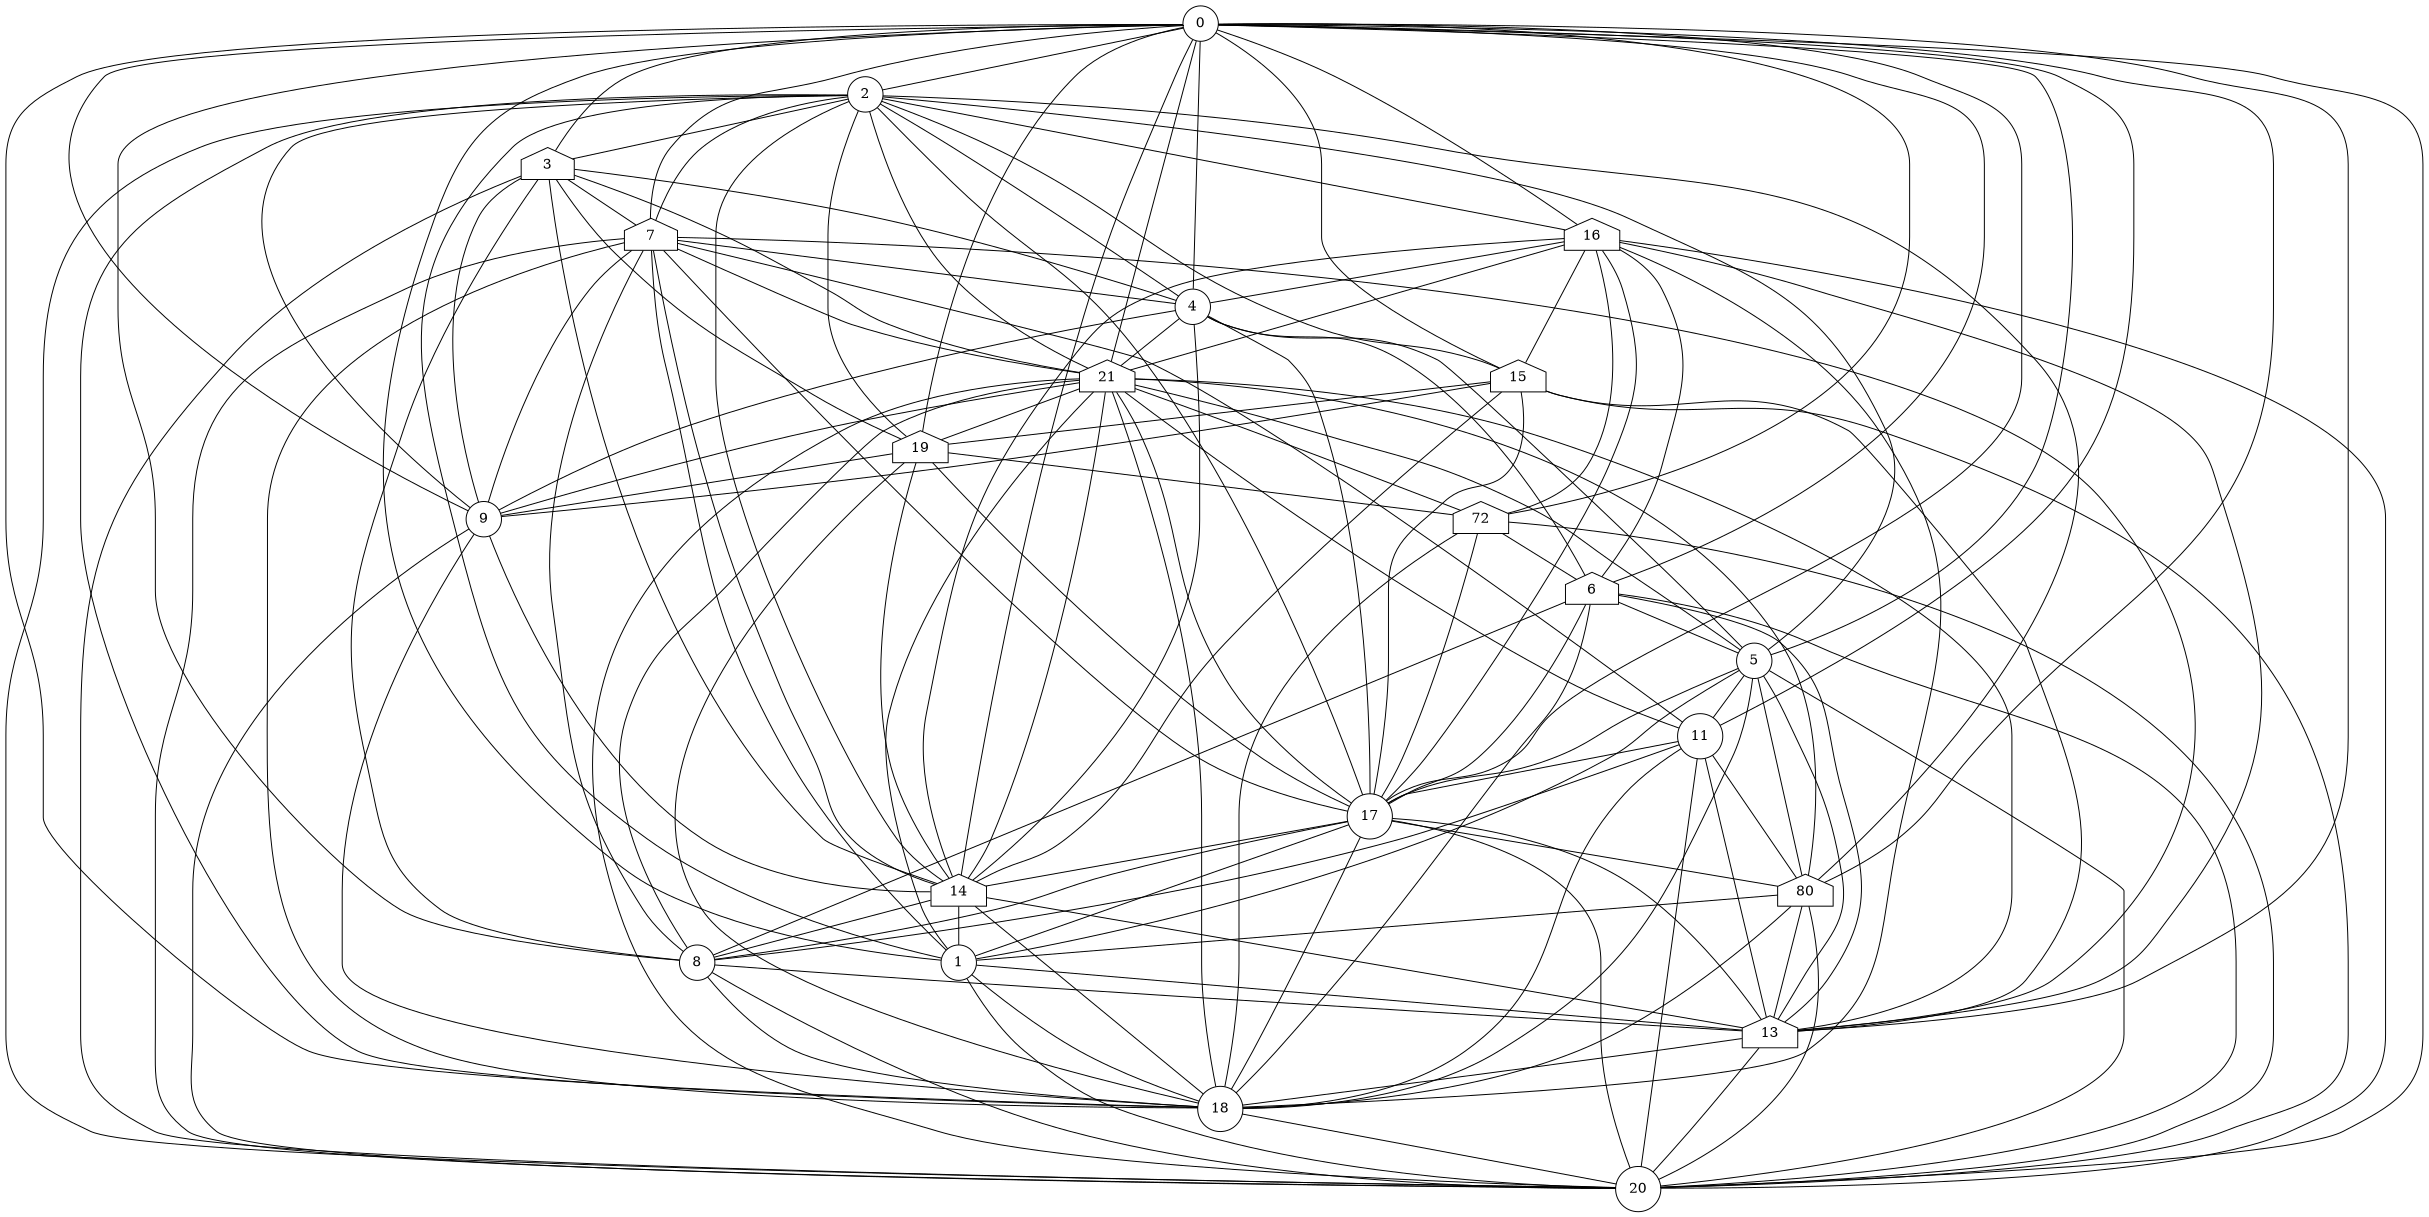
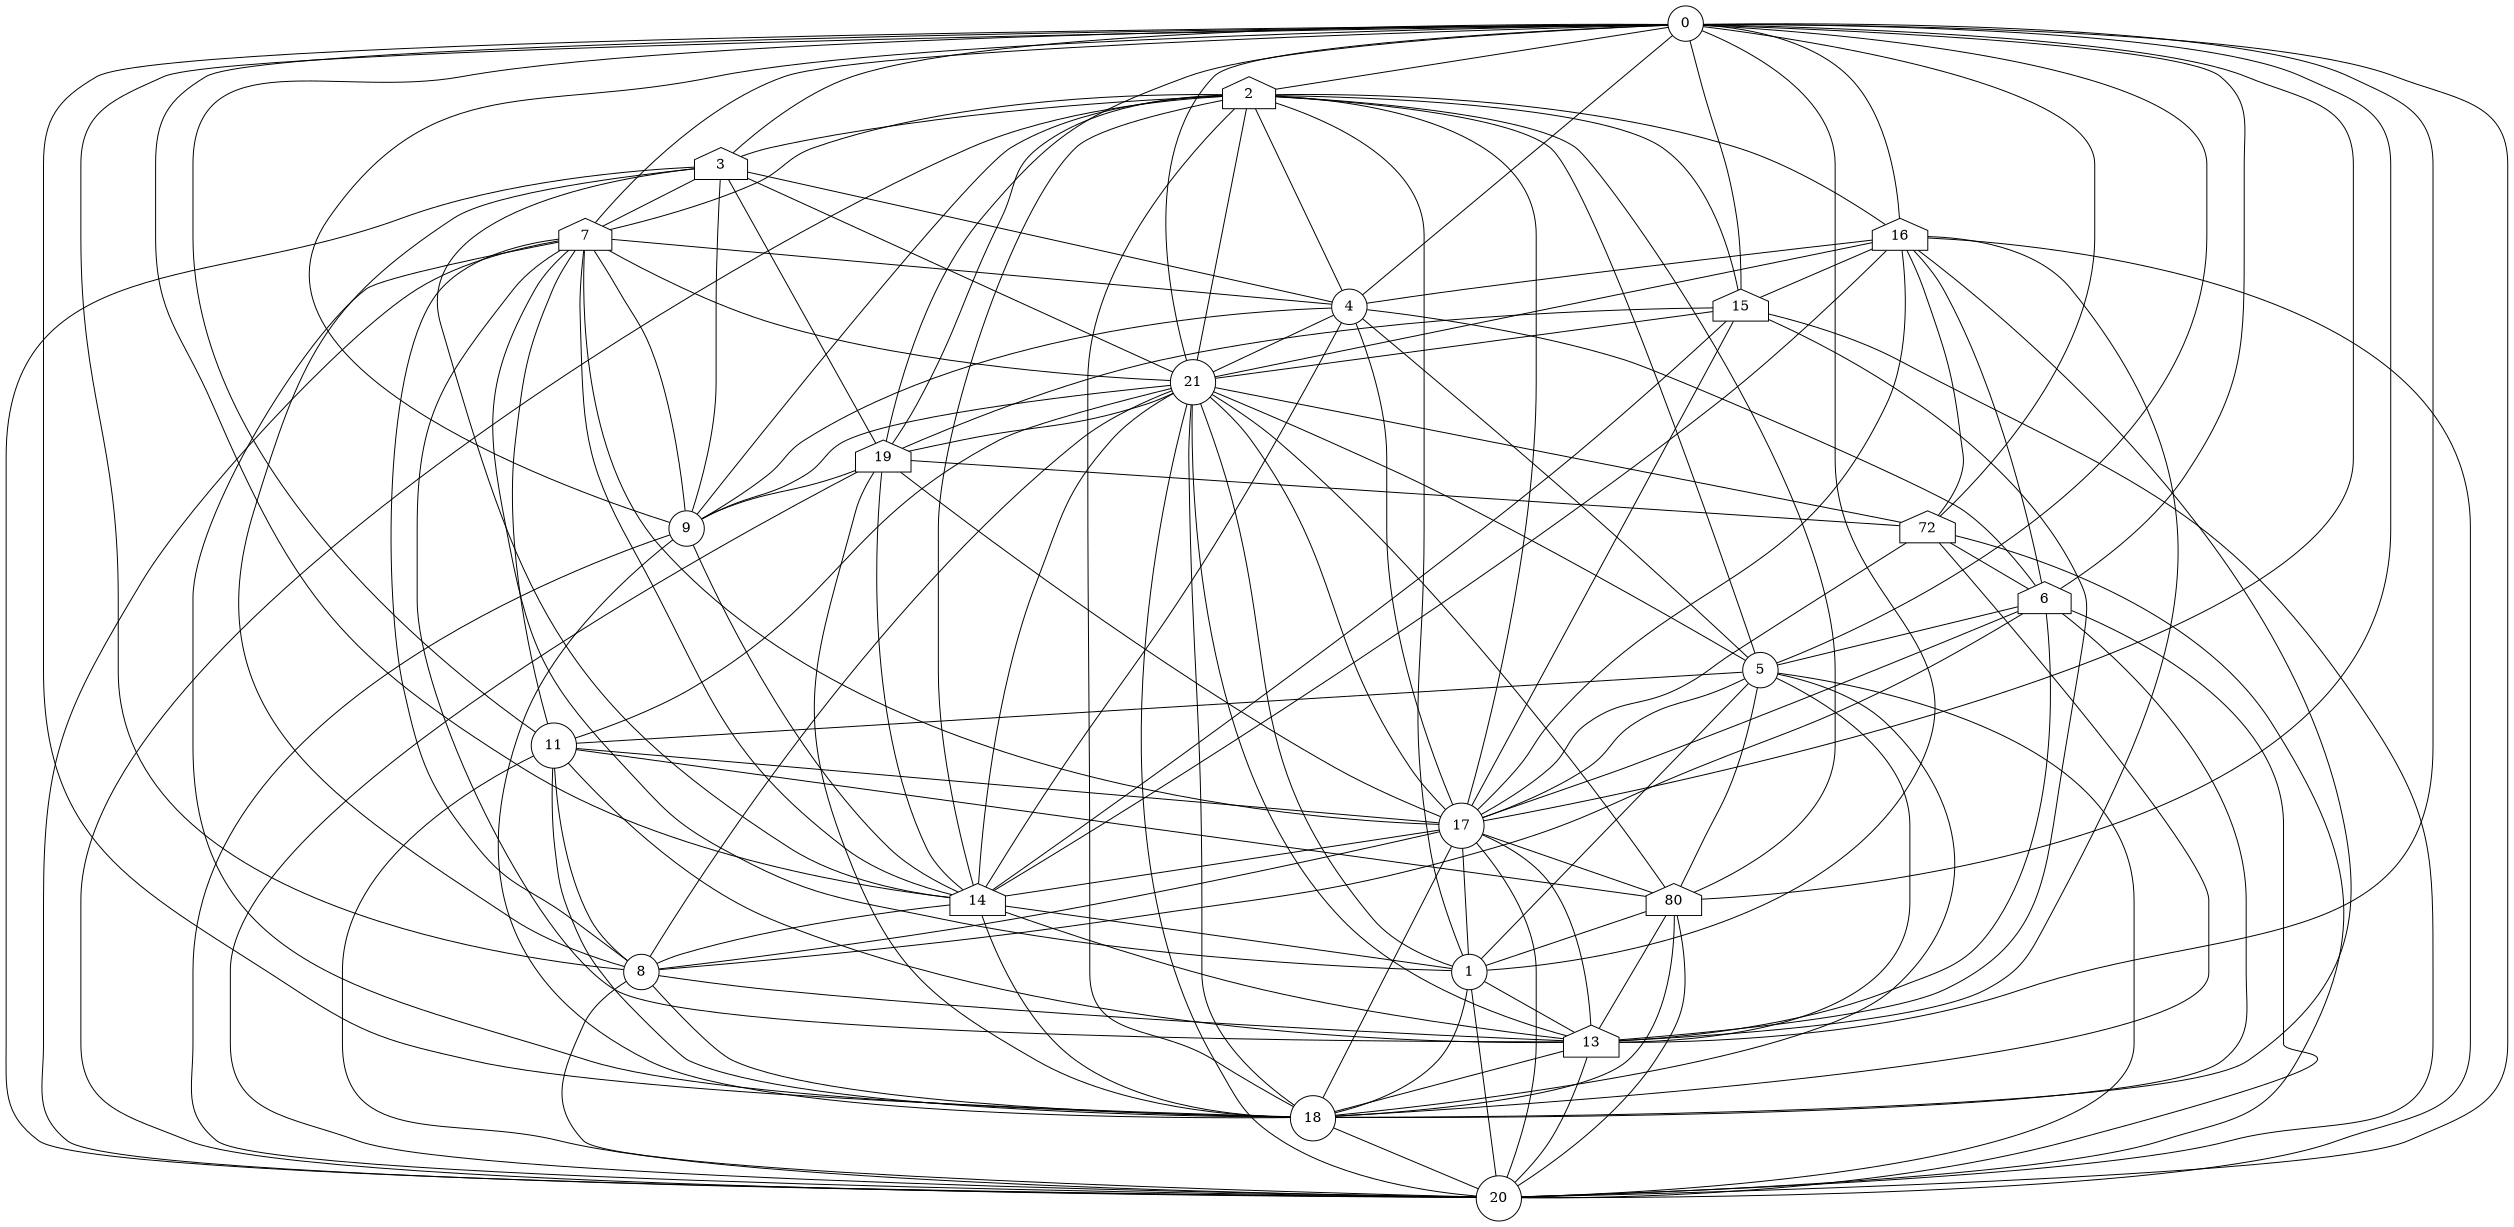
node "2": shape circle -> house
node "21": shape house -> circle
edge "15" -- "9": now "15" -- "21"
edge "19" -- "20": added
